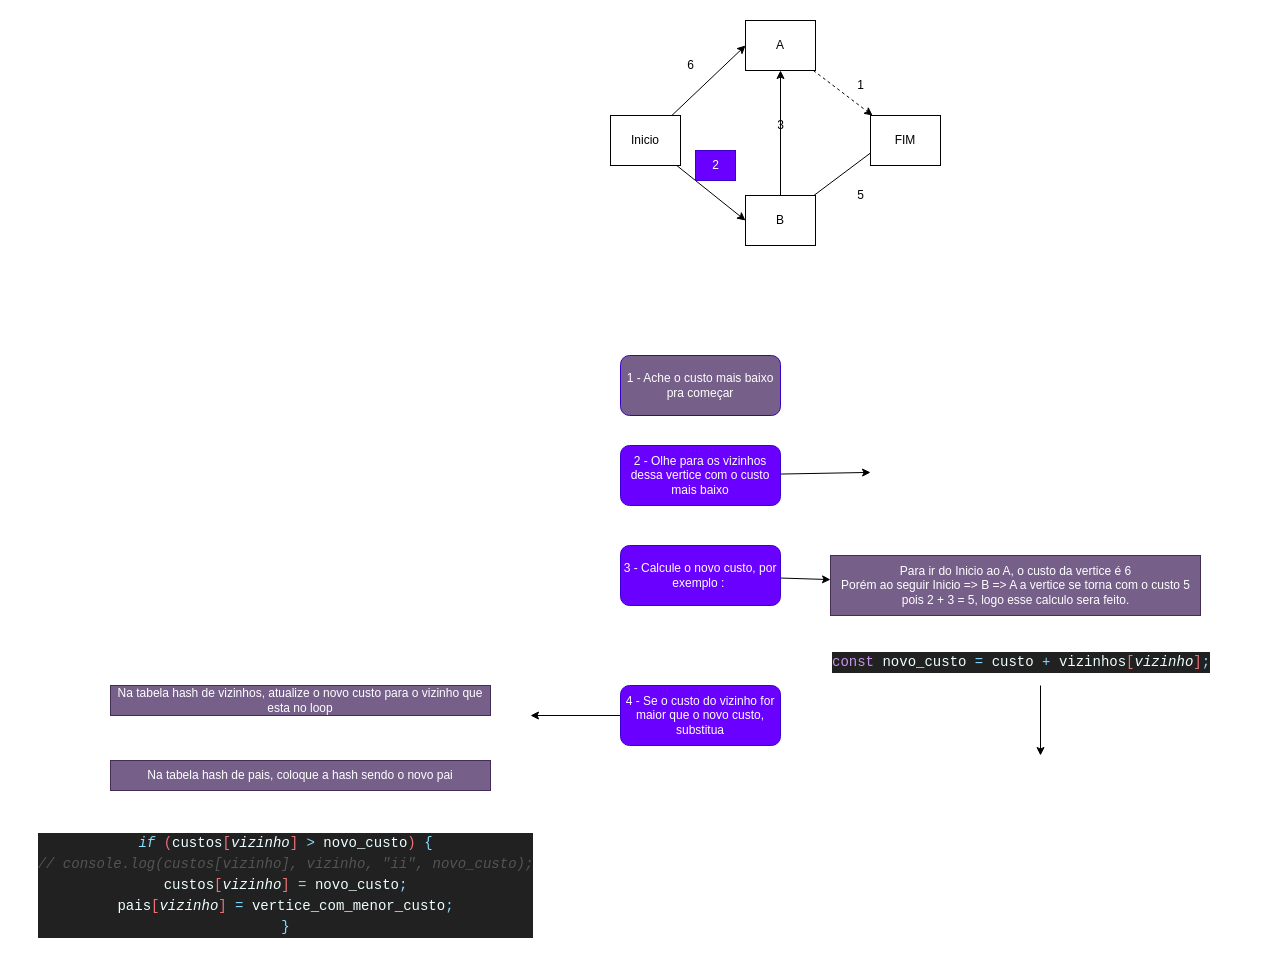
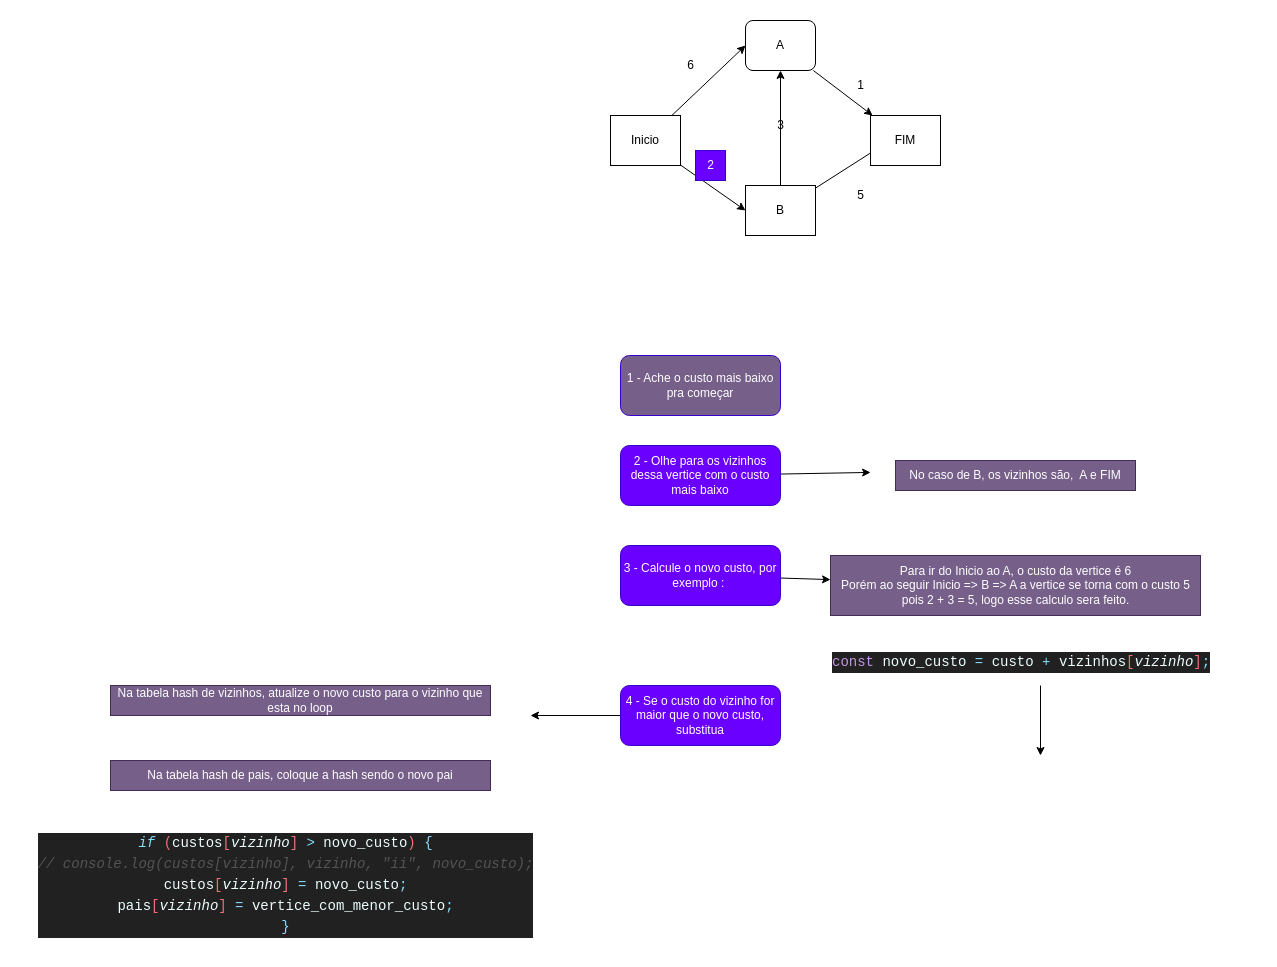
node "A": shape rectangle -> rounded rectangle
edge "A" -> "FIM": style dashed -> solid
node "2": size 40x30 -> 30x30
node "B": moved (781, 221) -> (781, 211)
node "No caso de B, os vizinhos são, A e FIM": added
